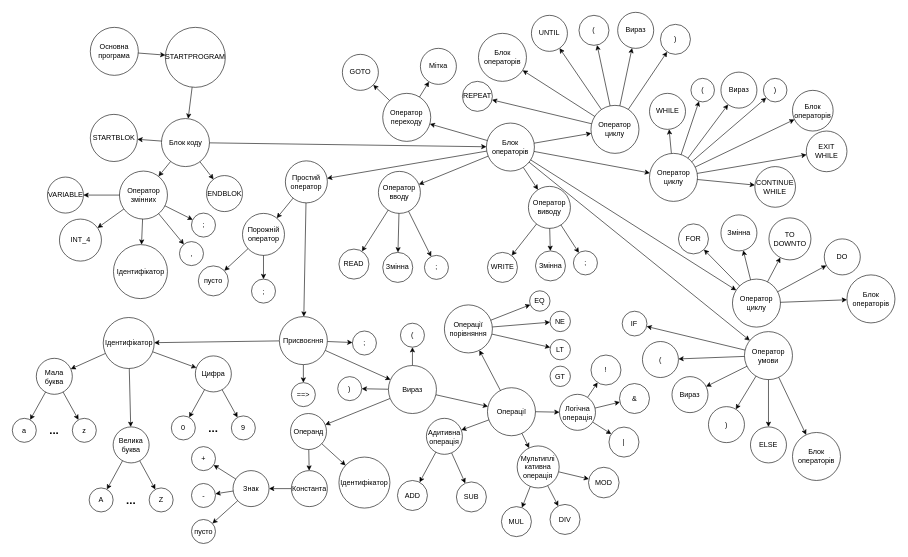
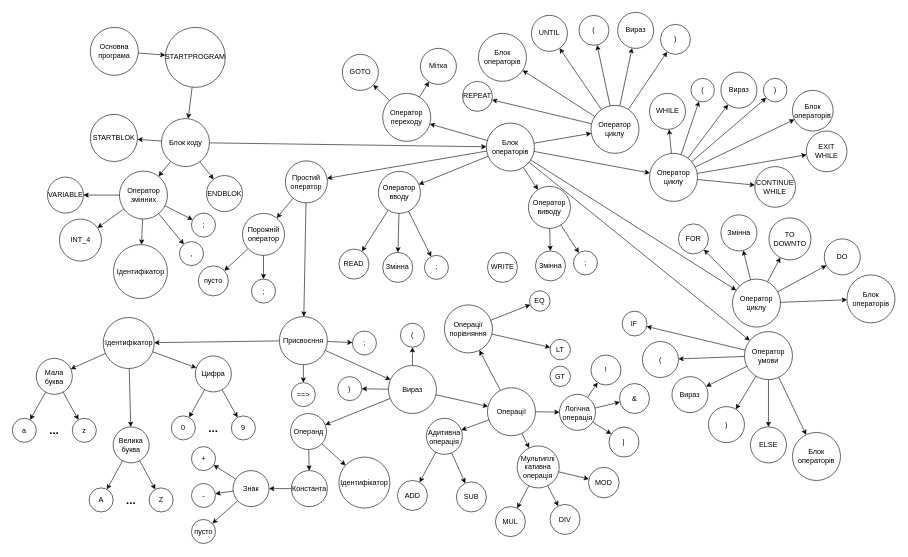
edge "Оператор виводу" -> "WRITE": removed
node "NE": removed
edge "Операції порівняння" -> "NE": removed
node "MUL": moved (516, 521) -> (510, 521)
